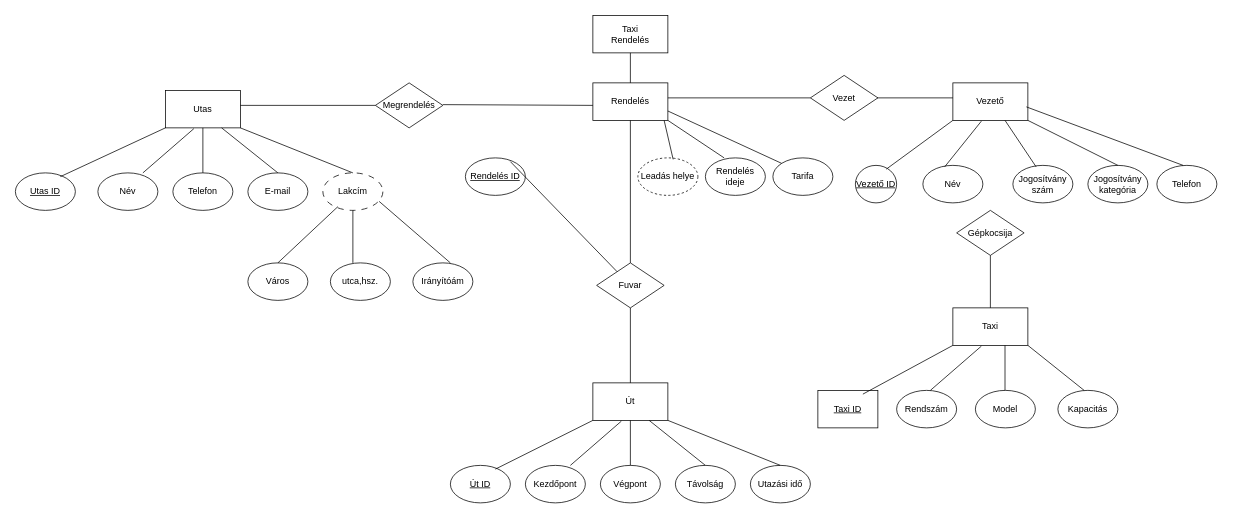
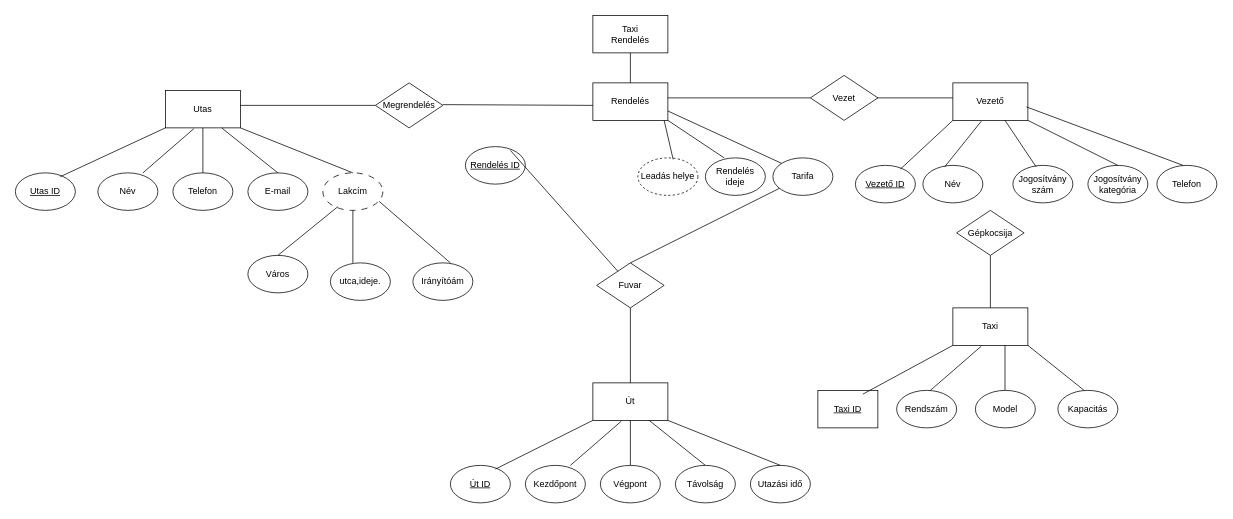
node "Rendelés ID": moved (495, 177) -> (495, 165)
node "Vezető ID": size 41x38 -> 60x38
edge "Rendelés" -- "Fuvar": now "Tarifa" -- "Fuvar"
node "Város": moved (278, 282) -> (278, 274)
node "utca,hsz.": label "utca,hsz." -> "utca,ideje."
